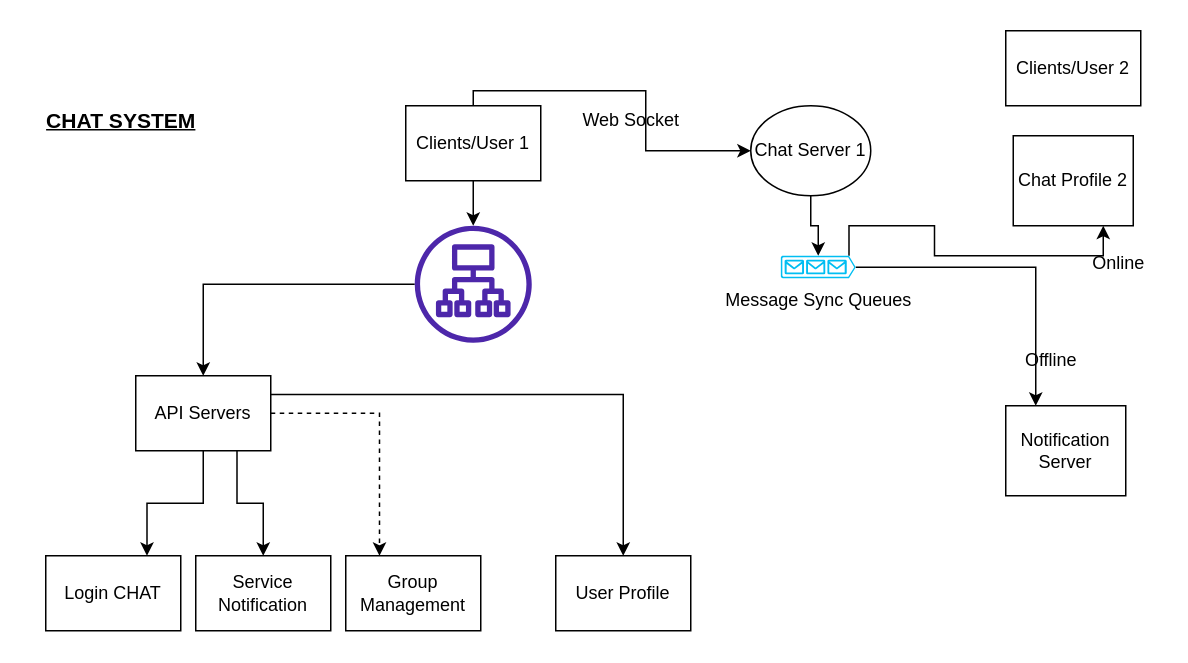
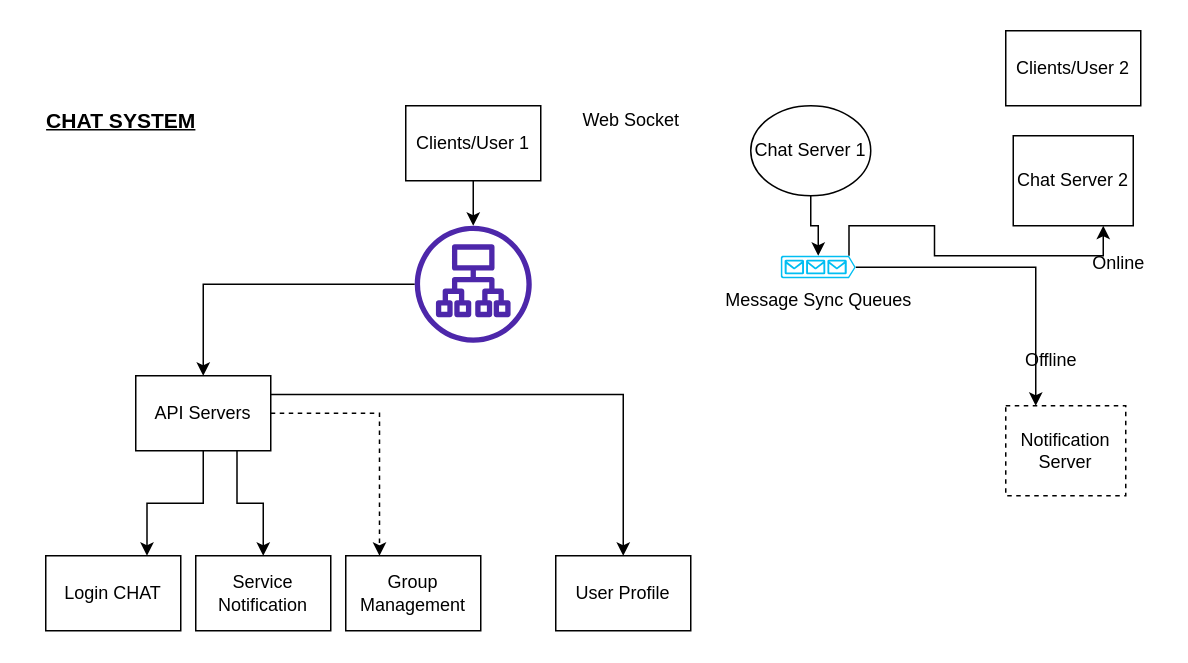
edge "Clients/User 1" -> "Chat Server 1": removed
node "Chat Profile 2": label "Chat Profile 2" -> "Chat Server 2"
node "Notification Server": style solid -> dashed
